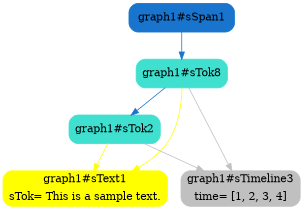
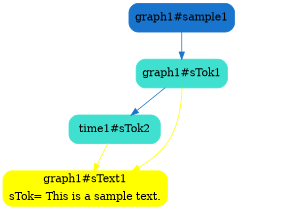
node "graph1#sSpan1": label "graph1#sSpan1" -> "graph1#sample1"
node "graph1#sTok8": label "graph1#sTok8" -> "graph1#sTok1"
node "graph1#sTok2": label "graph1#sTok2" -> "time1#sTok2"
node "graph1#sTimeline3": removed
